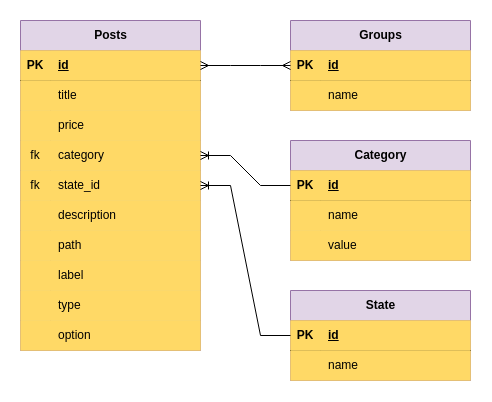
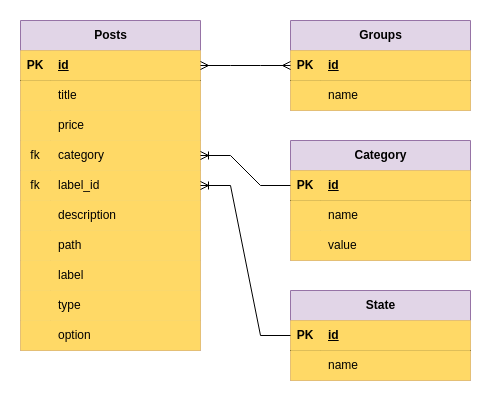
node "state_id": label "state_id" -> "label_id"
